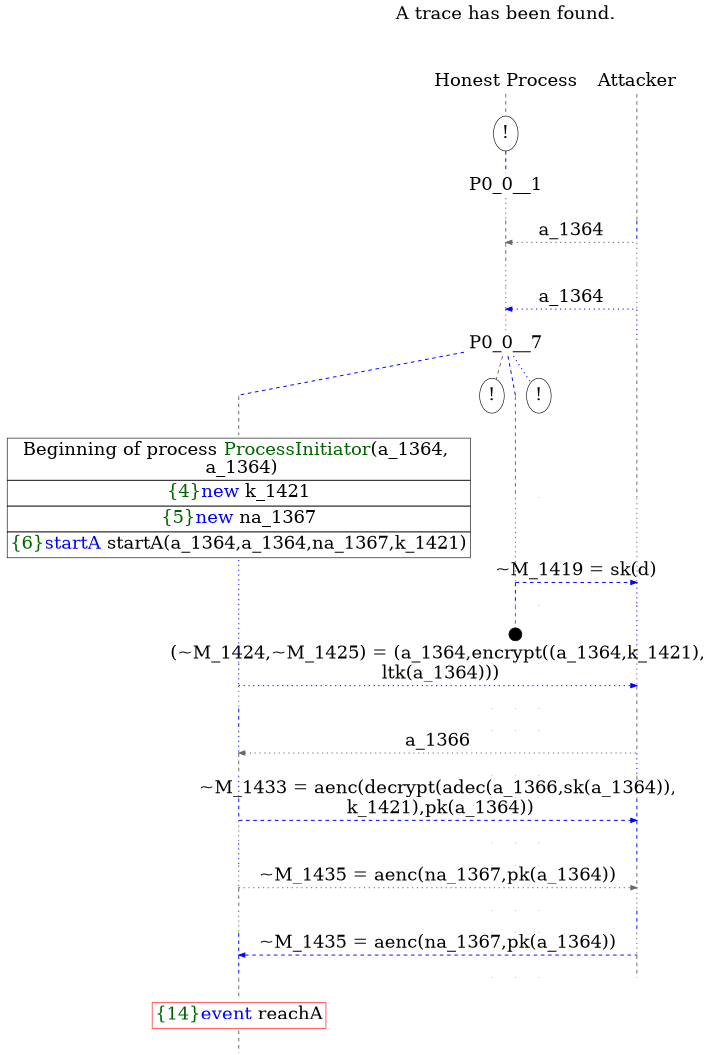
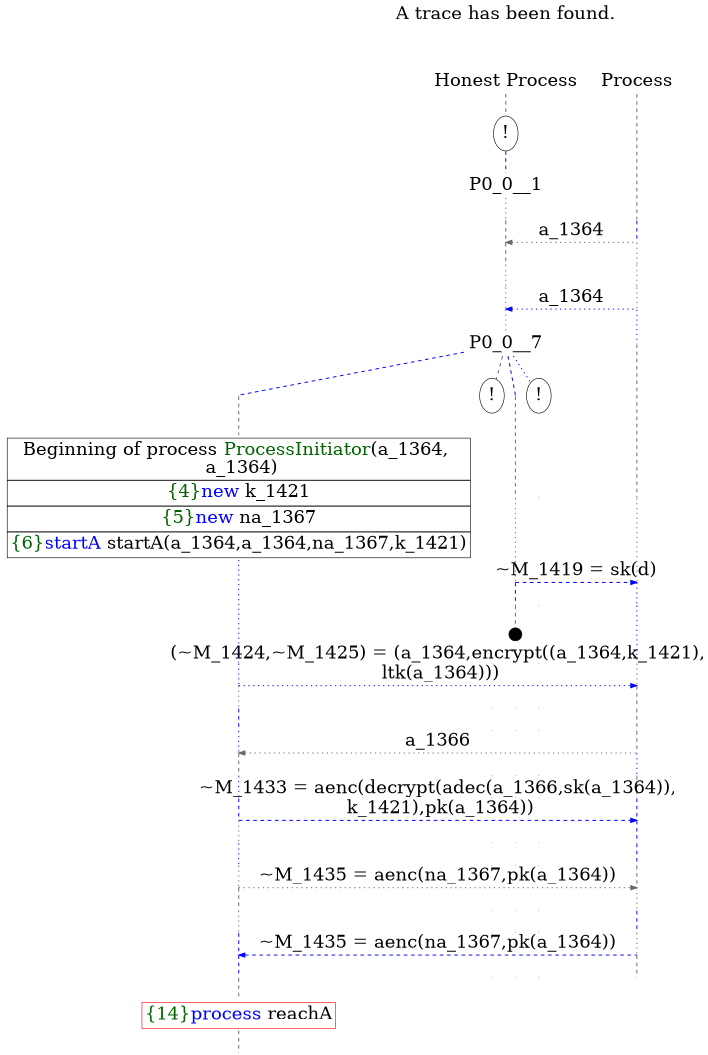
node "Attacker": label "Attacker" -> "Process"
node "{14}": text "event" -> "process"
